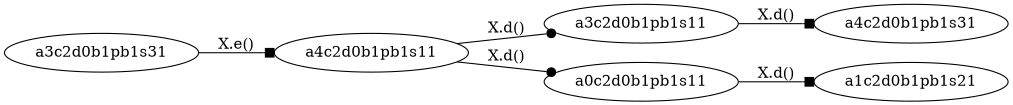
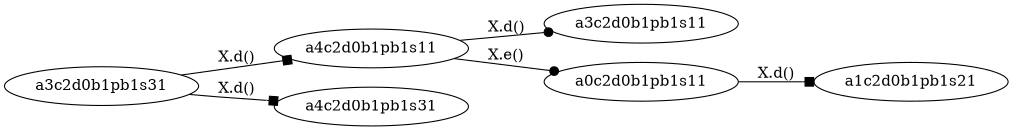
edge "a3c2d0b1pb1s11" -> "a4c2d0b1pb1s31": now "a3c2d0b1pb1s31" -> "a4c2d0b1pb1s31"
edge "a3c2d0b1pb1s31" -> "a4c2d0b1pb1s11": label "X.e()" -> "X.d()"
edge "a4c2d0b1pb1s11" -> "a0c2d0b1pb1s11": label "X.d()" -> "X.e()"
